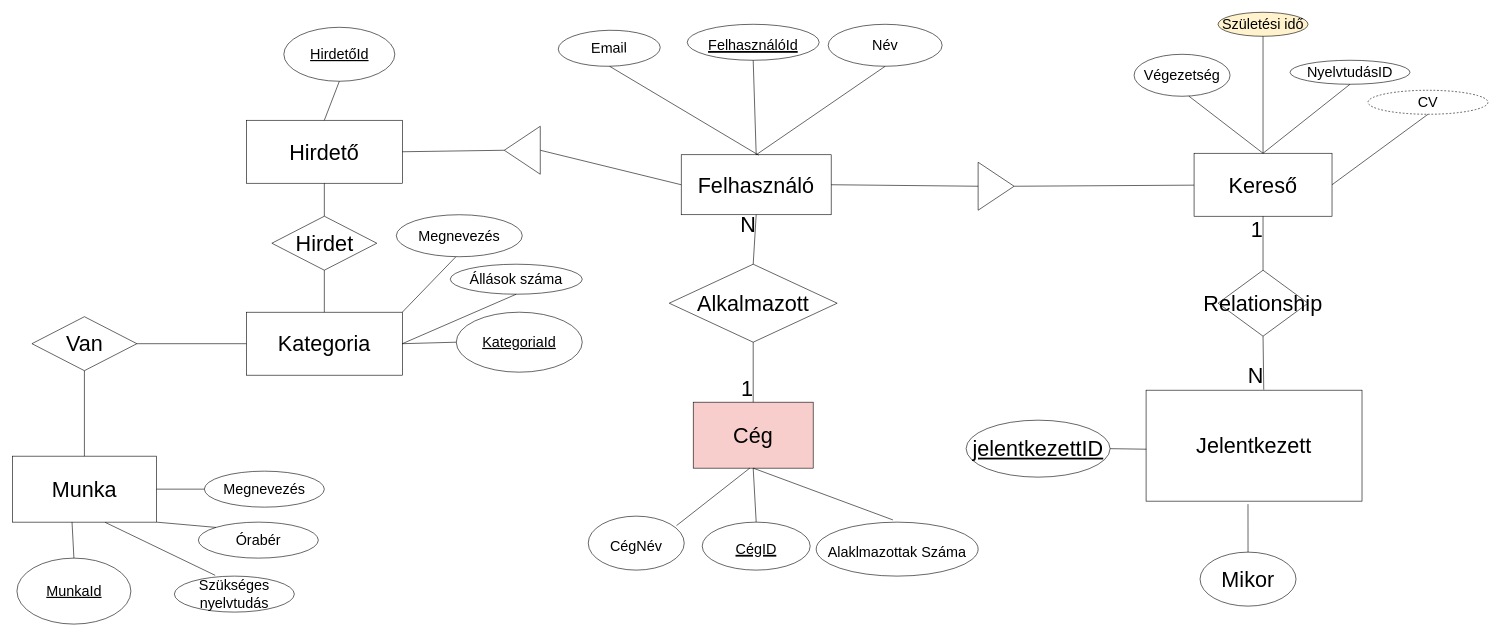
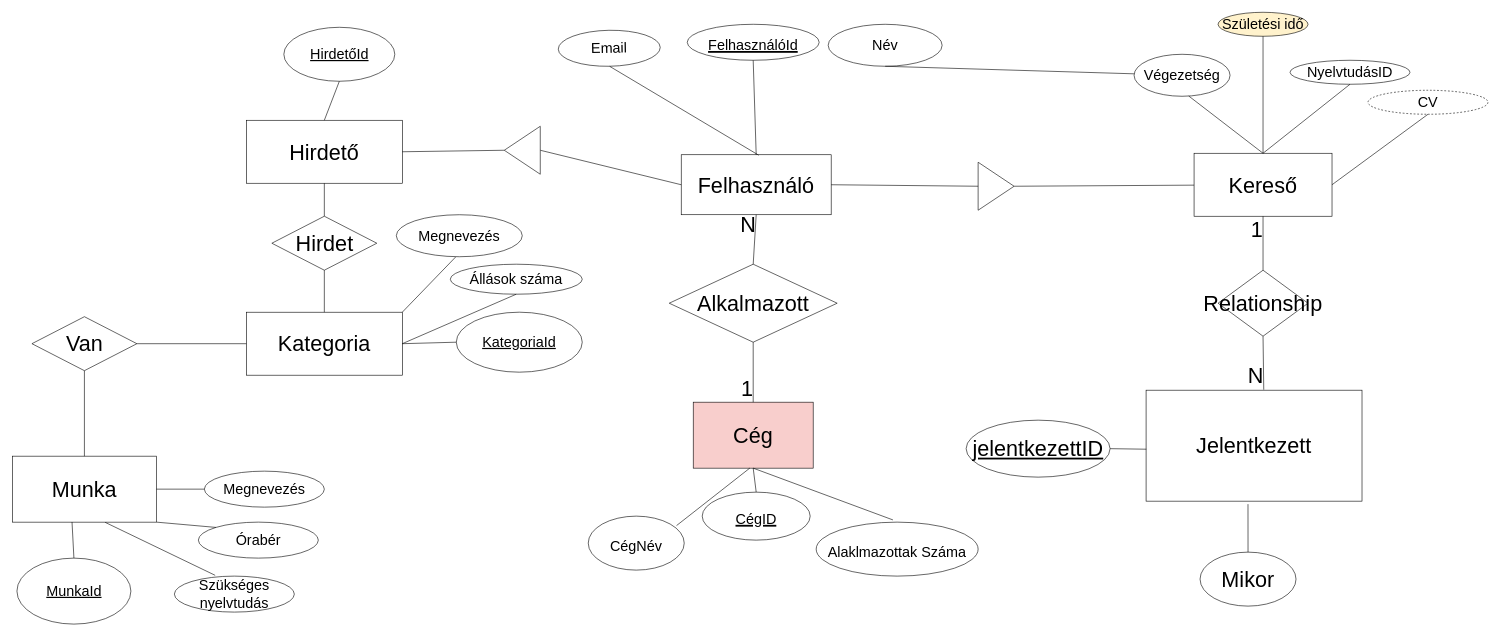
edge "Név" -- "Felhasználó": now "Név" -- "Végezetség"
node "CégID": moved (756, 546) -> (756, 516)
